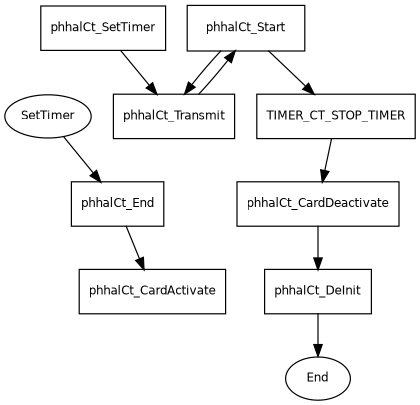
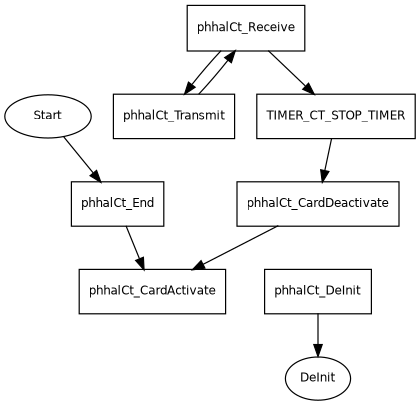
node "phhalCt_SetTimer": removed
node "phhalCt_Start": label "phhalCt_Start" -> "phhalCt_Receive"
node "SetTimer": label "SetTimer" -> "Start"
edge "phhalCt_CardDeactivate" -> "phhalCt_DeInit": now "phhalCt_CardDeactivate" -> "phhalCt_CardActivate"
node "End": label "End" -> "DeInit"
